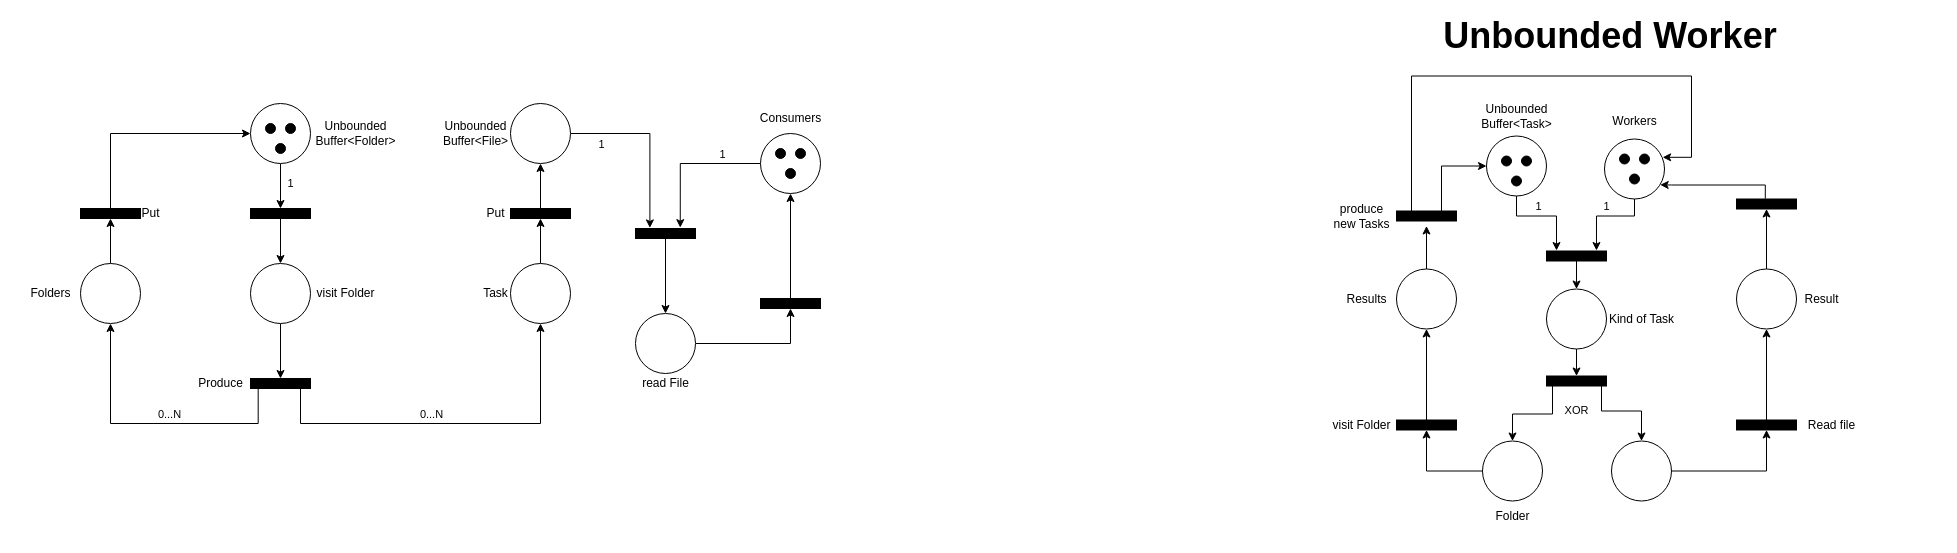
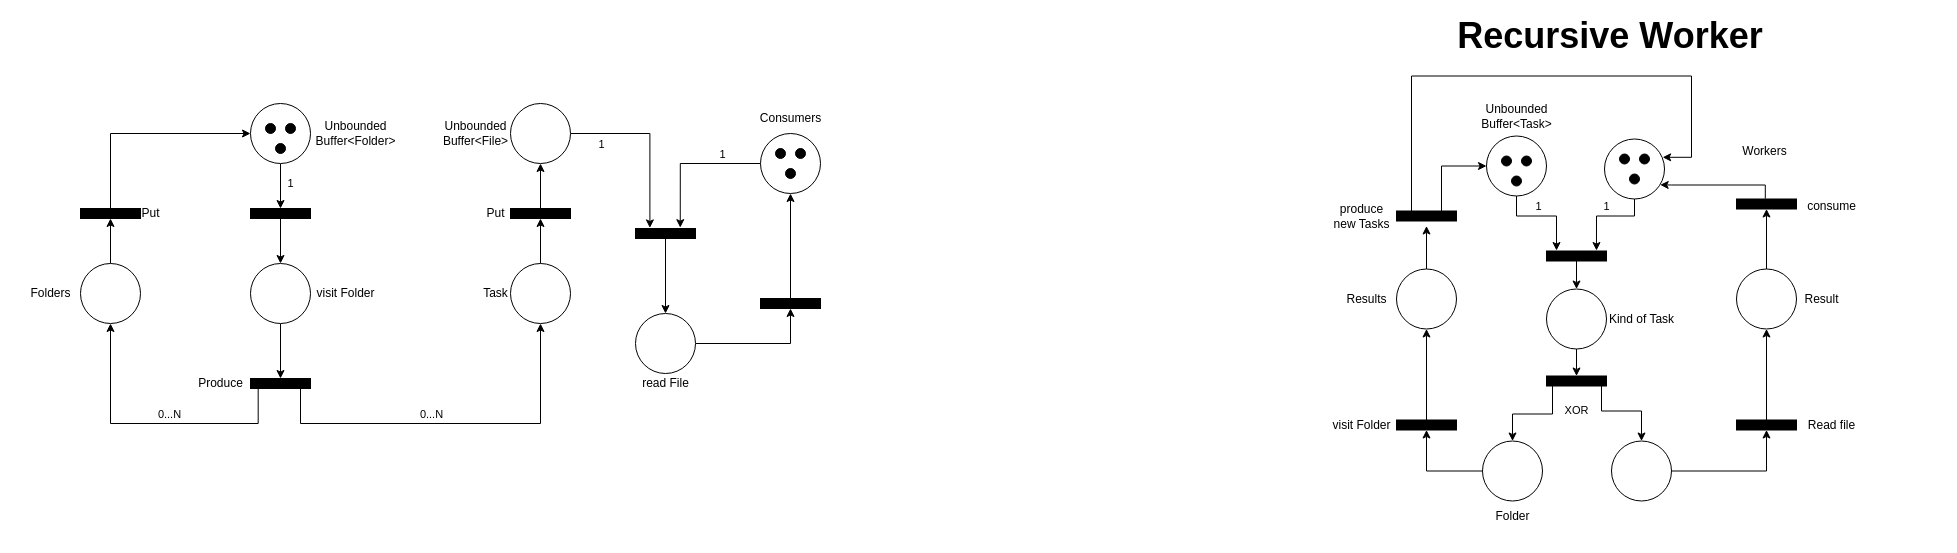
node "Unbounded Worker": label "Unbounded Worker" -> "Recursive Worker"
node "Workers": moved (1635, 121) -> (1765, 151)
node "consume": added
